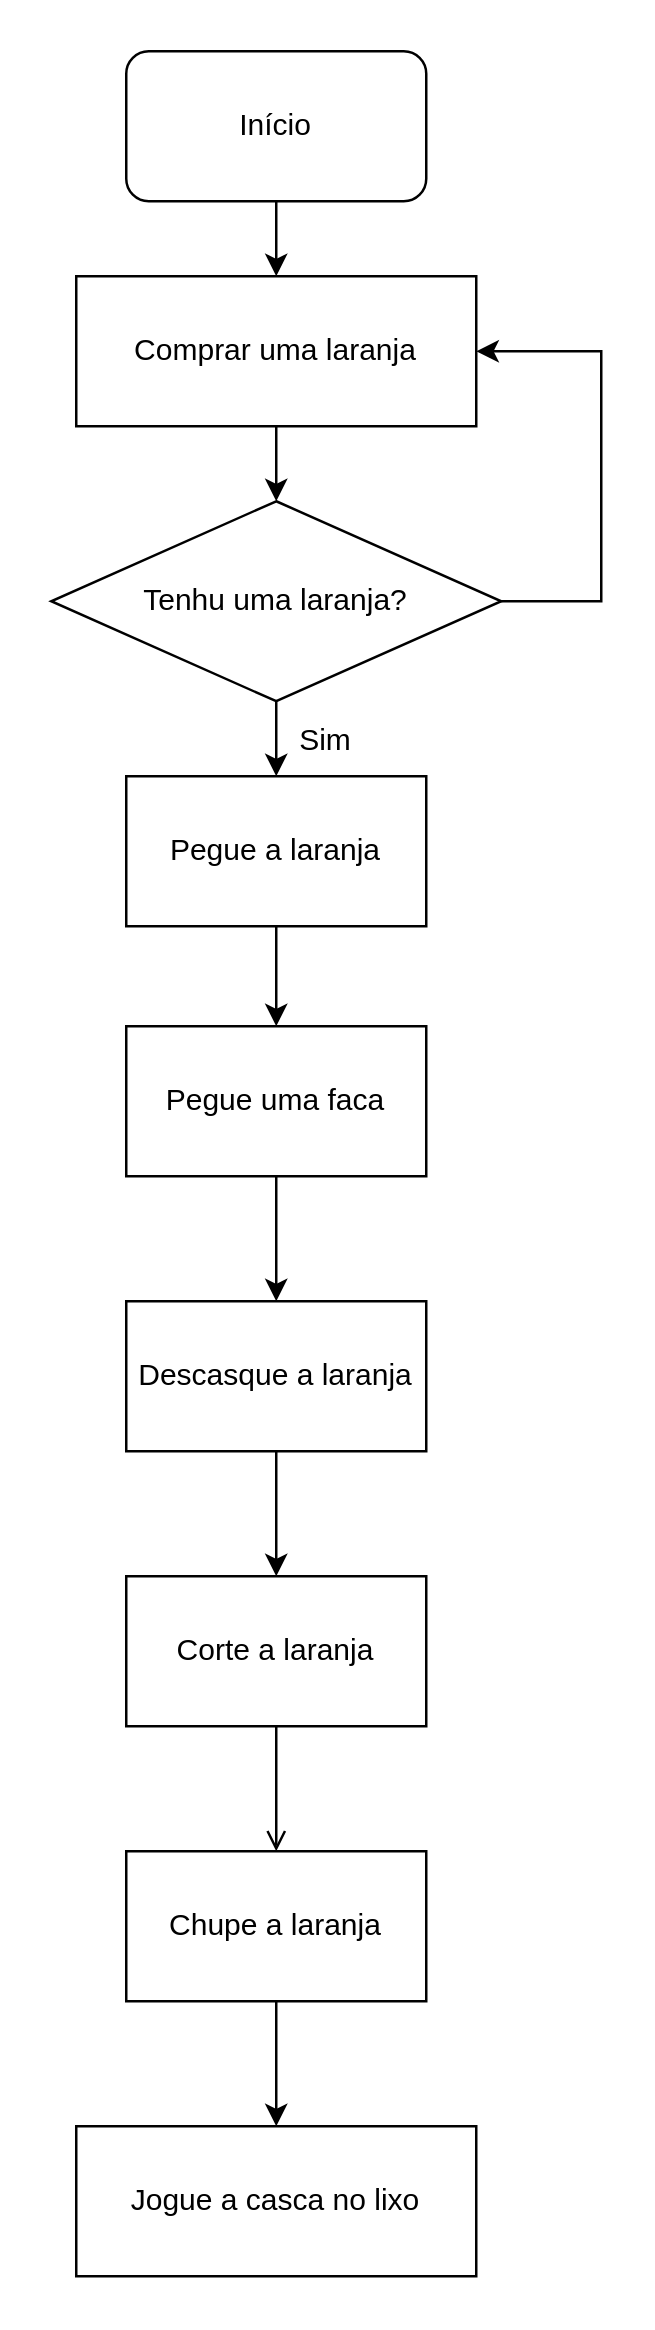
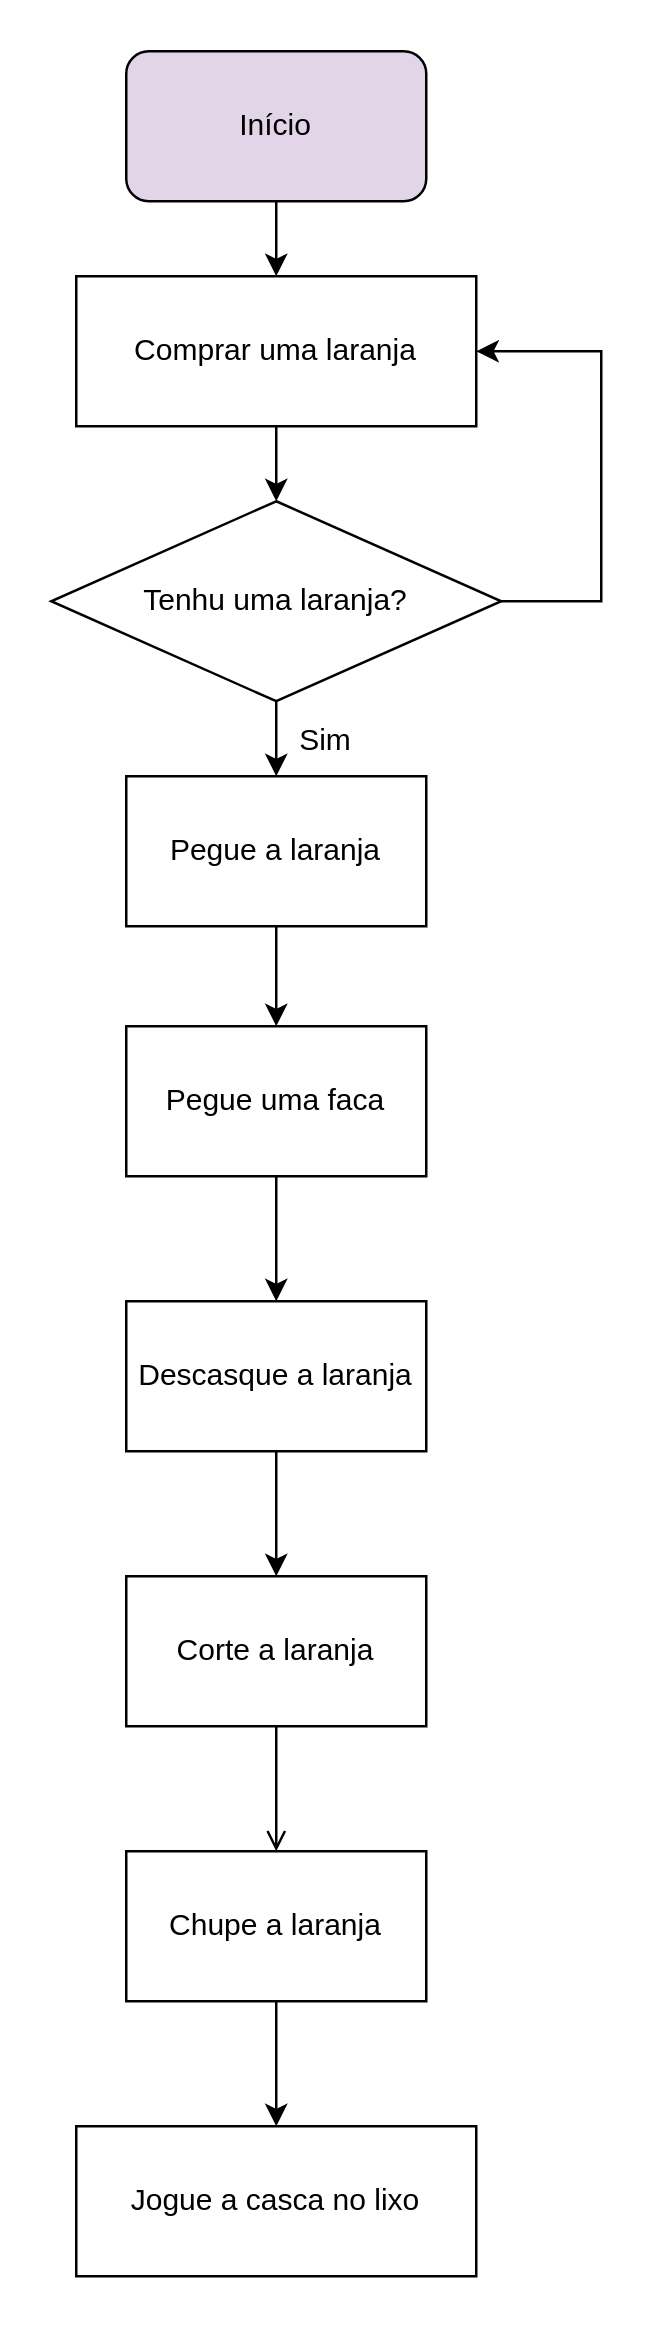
node "Início": fillcolor #ffffff -> #e1d5e7
